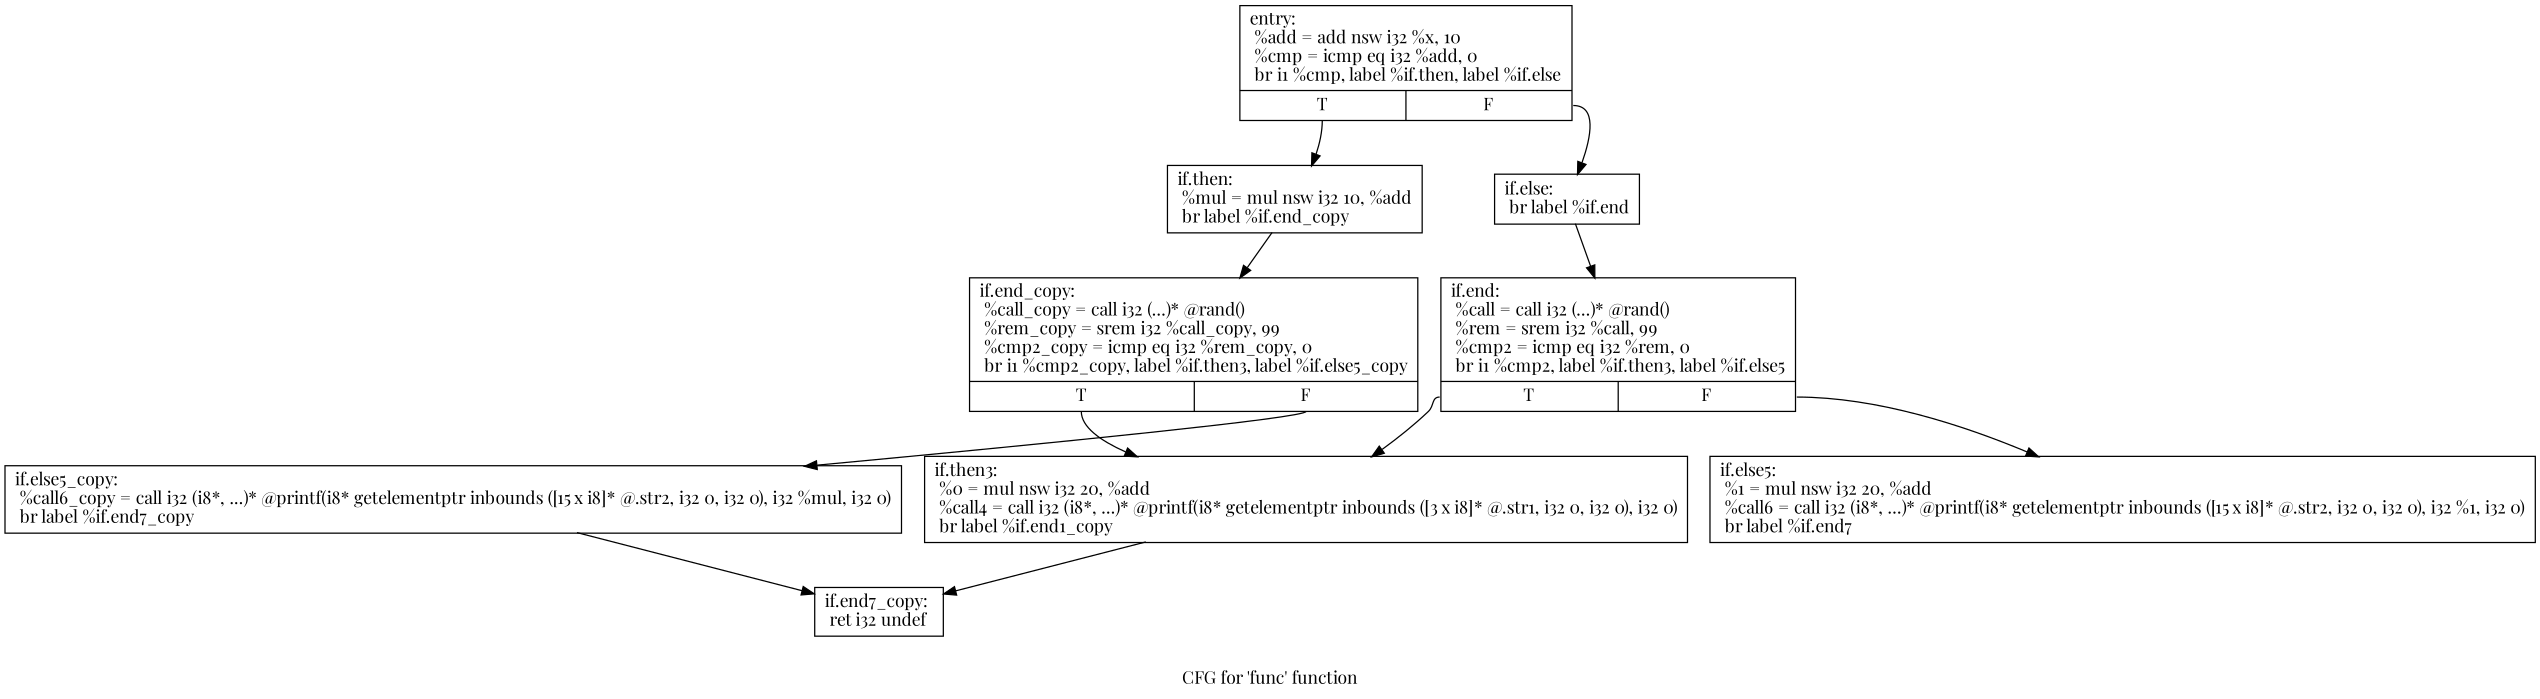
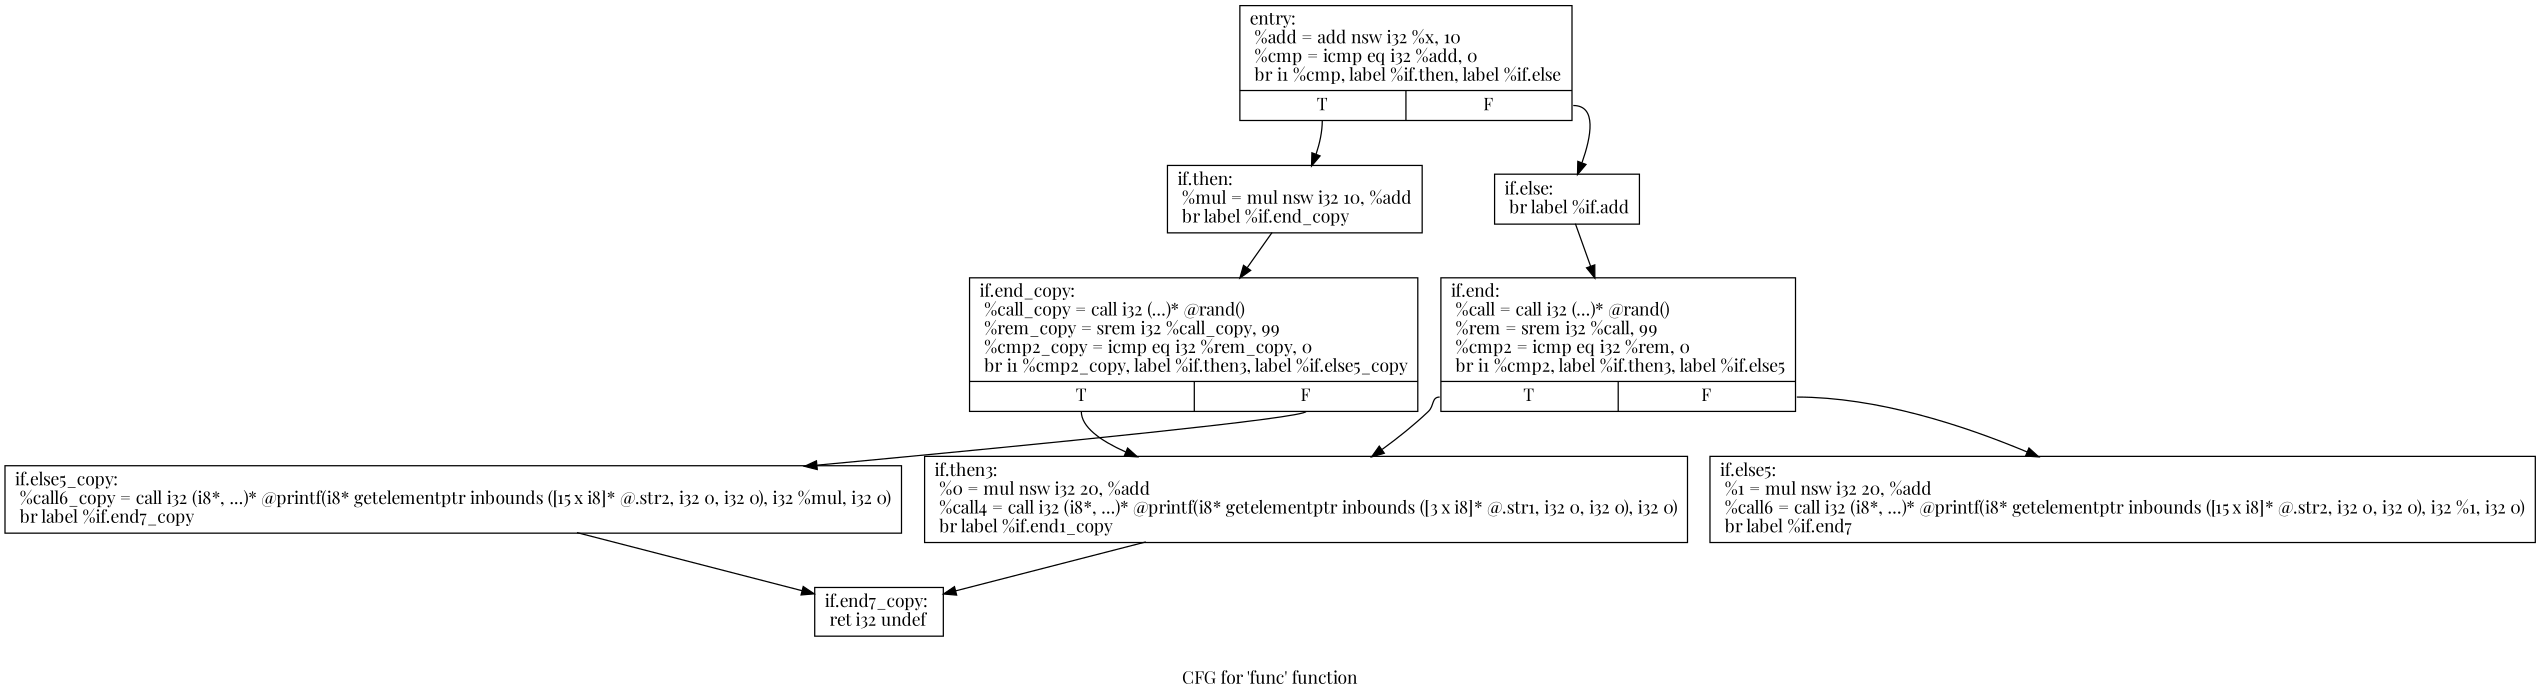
node "if.else:": text "br label %if.end" -> "br label %if.add"
